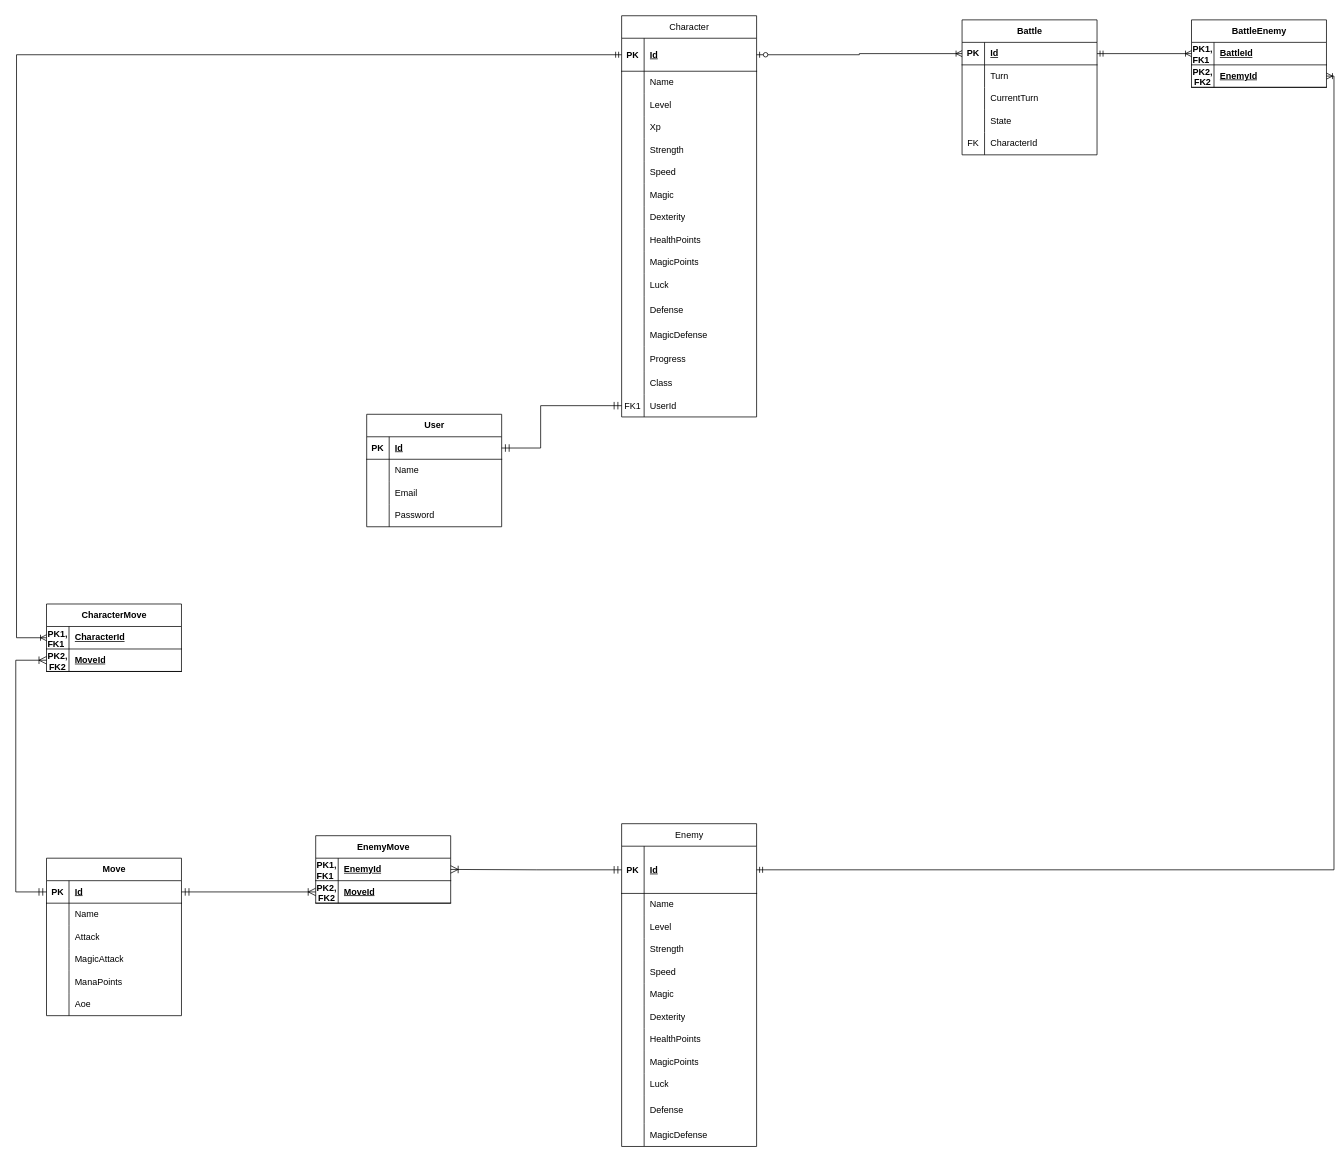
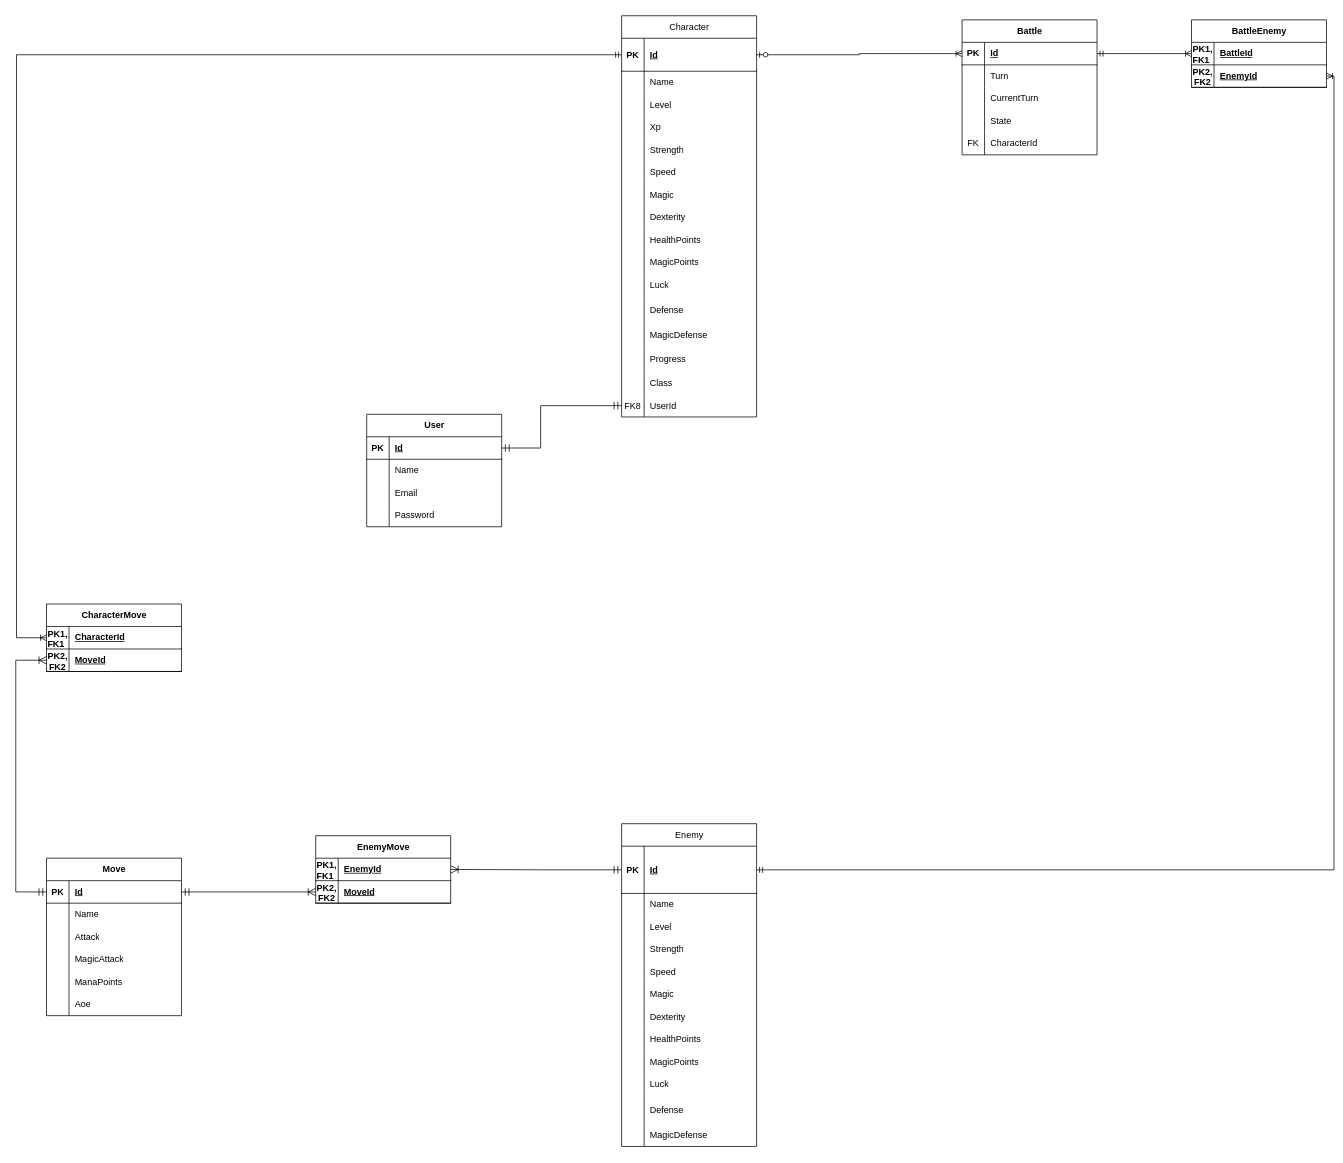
node "FK1": label "FK1" -> "FK8"
